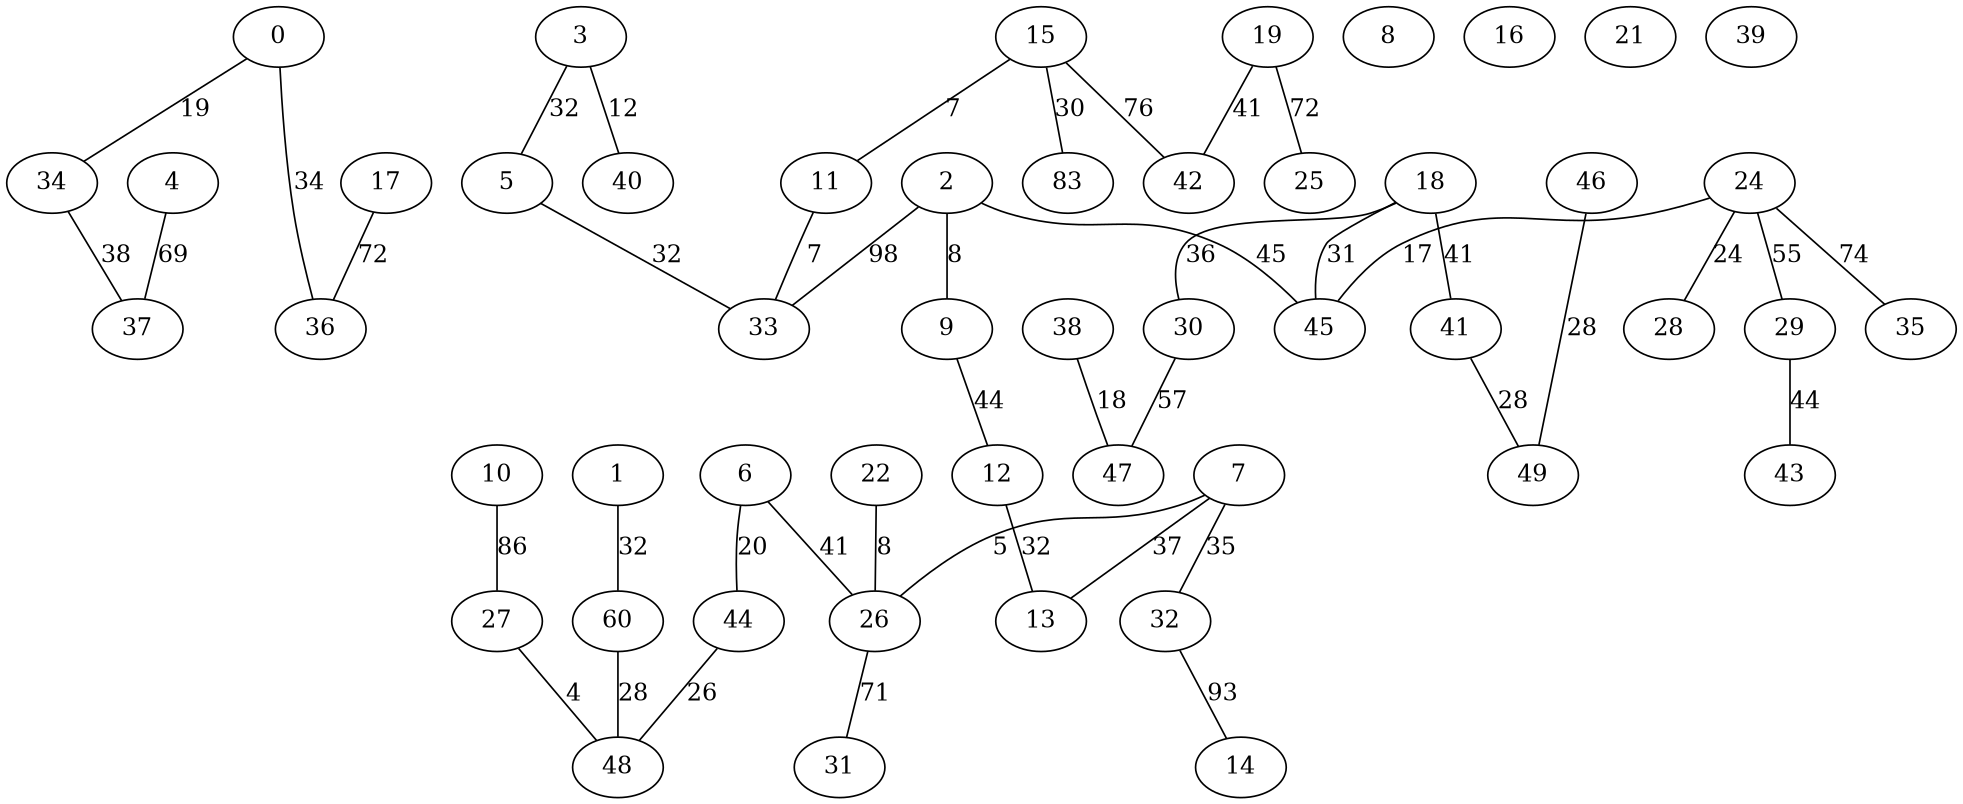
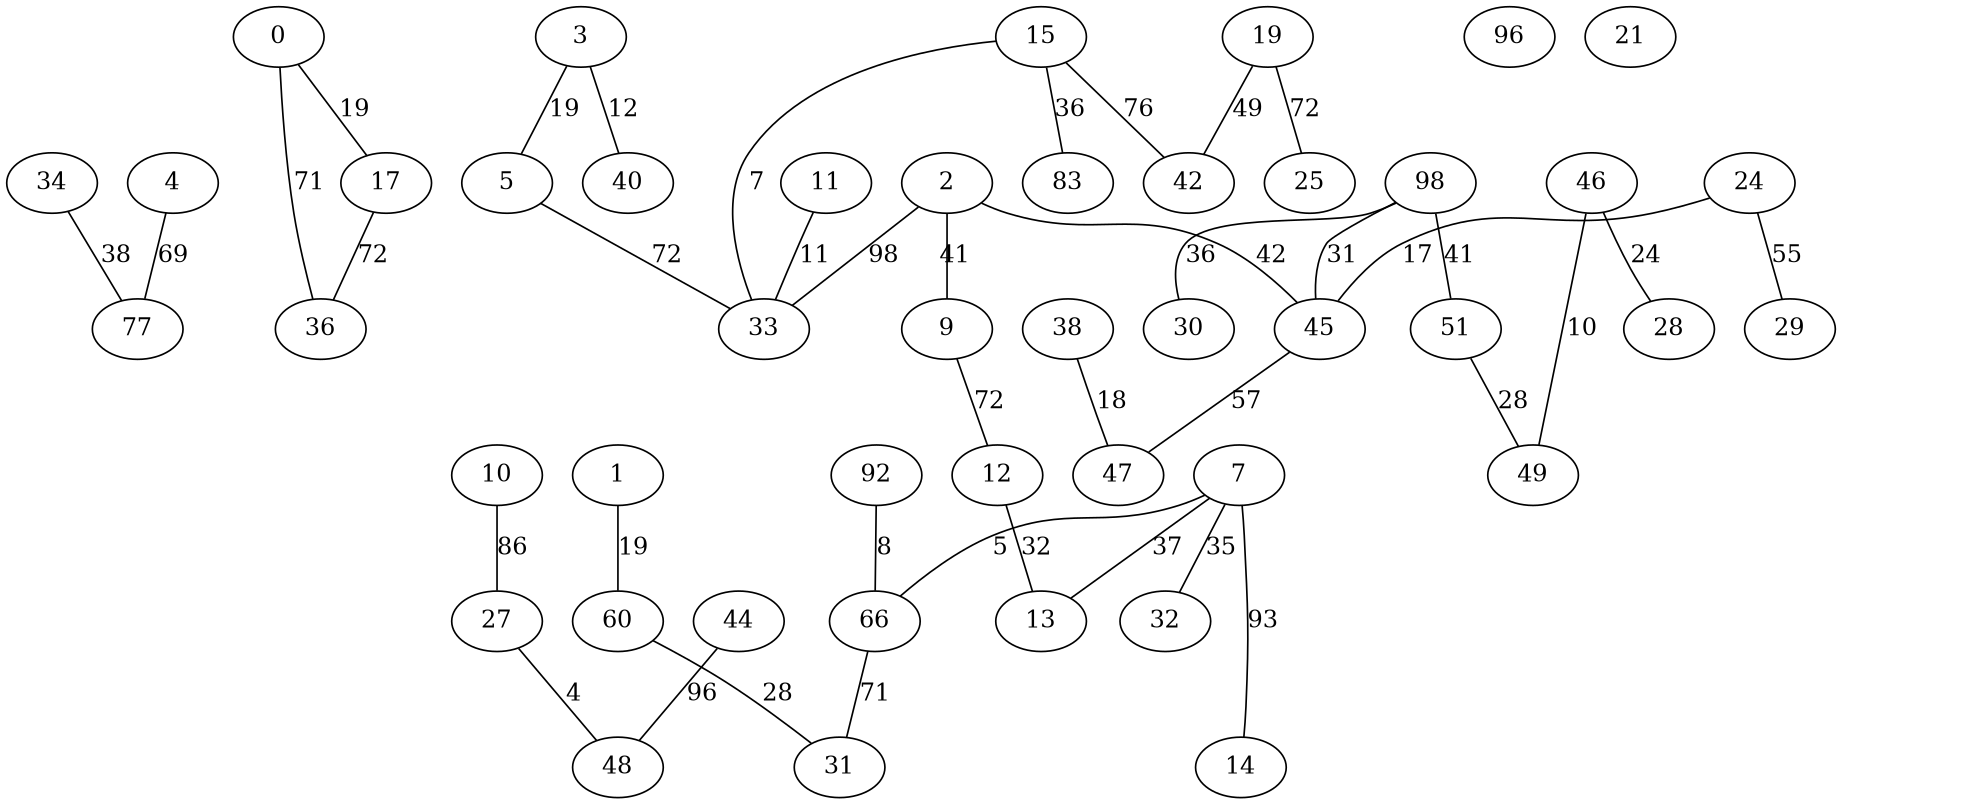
node "8": removed
node "16": label "16" -> "96"
node "39": removed
edge "0" -- "34": now "0" -- "17"
edge "3" -- "5": label "32" -> "19"
edge "15" -- "11": now "15" -- "33"
edge "15" -- "83": label "30" -> "36"
edge "19" -- "42": label "41" -> "49"
edge "0" -- "36": label "34" -> "71"
node "18": label "18" -> "98"
edge "5" -- "33": label "32" -> "72"
edge "11" -- "33": label "7" -> "11"
edge "2" -- "9": label "8" -> "41"
edge "2" -- "45": label "45" -> "42"
edge "24" -- "28": now "46" -- "28"
node "37": label "37" -> "77"
node "41": label "41" -> "51"
edge "46" -- "49": label "28" -> "10"
node "35": removed
edge "9" -- "12": label "44" -> "72"
edge "30" -- "47": now "45" -- "47"
node "6": removed
node "22": label "22" -> "92"
node "43": removed
edge "1" -- "60": label "32" -> "19"
node "26": label "26" -> "66"
edge "60" -- "48": now "60" -- "31"
edge "44" -- "48": label "26" -> "96"
edge "32" -- "14": now "7" -- "14"
